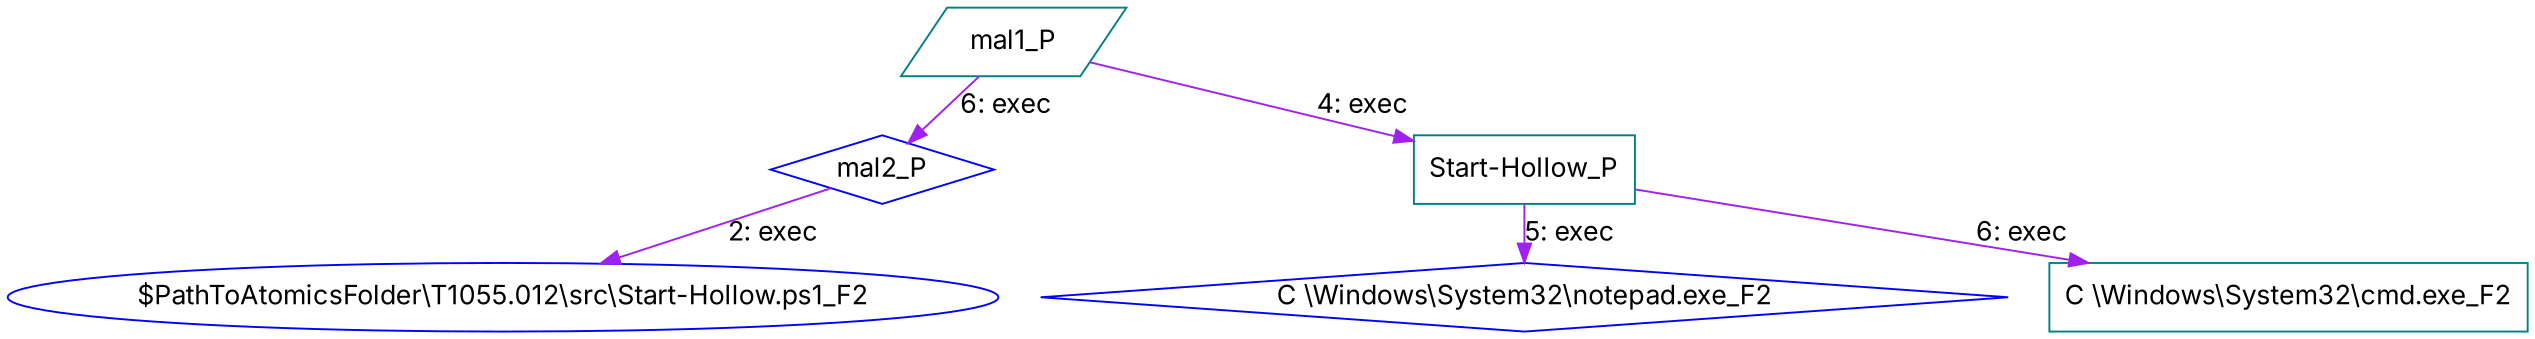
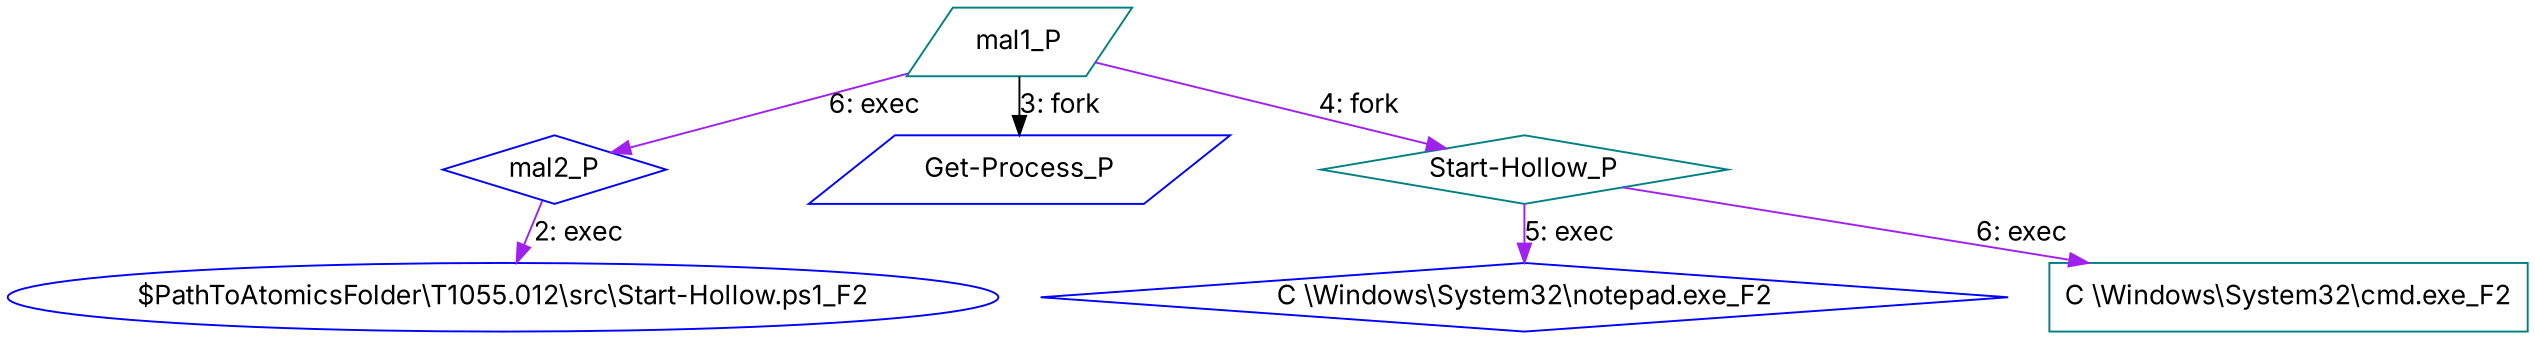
edge "mal1_P" -> "Start-Hollow_P": label "4: exec" -> "4: fork"
node "Get-Process_P": added
node "Start-Hollow_P": shape box -> diamond
